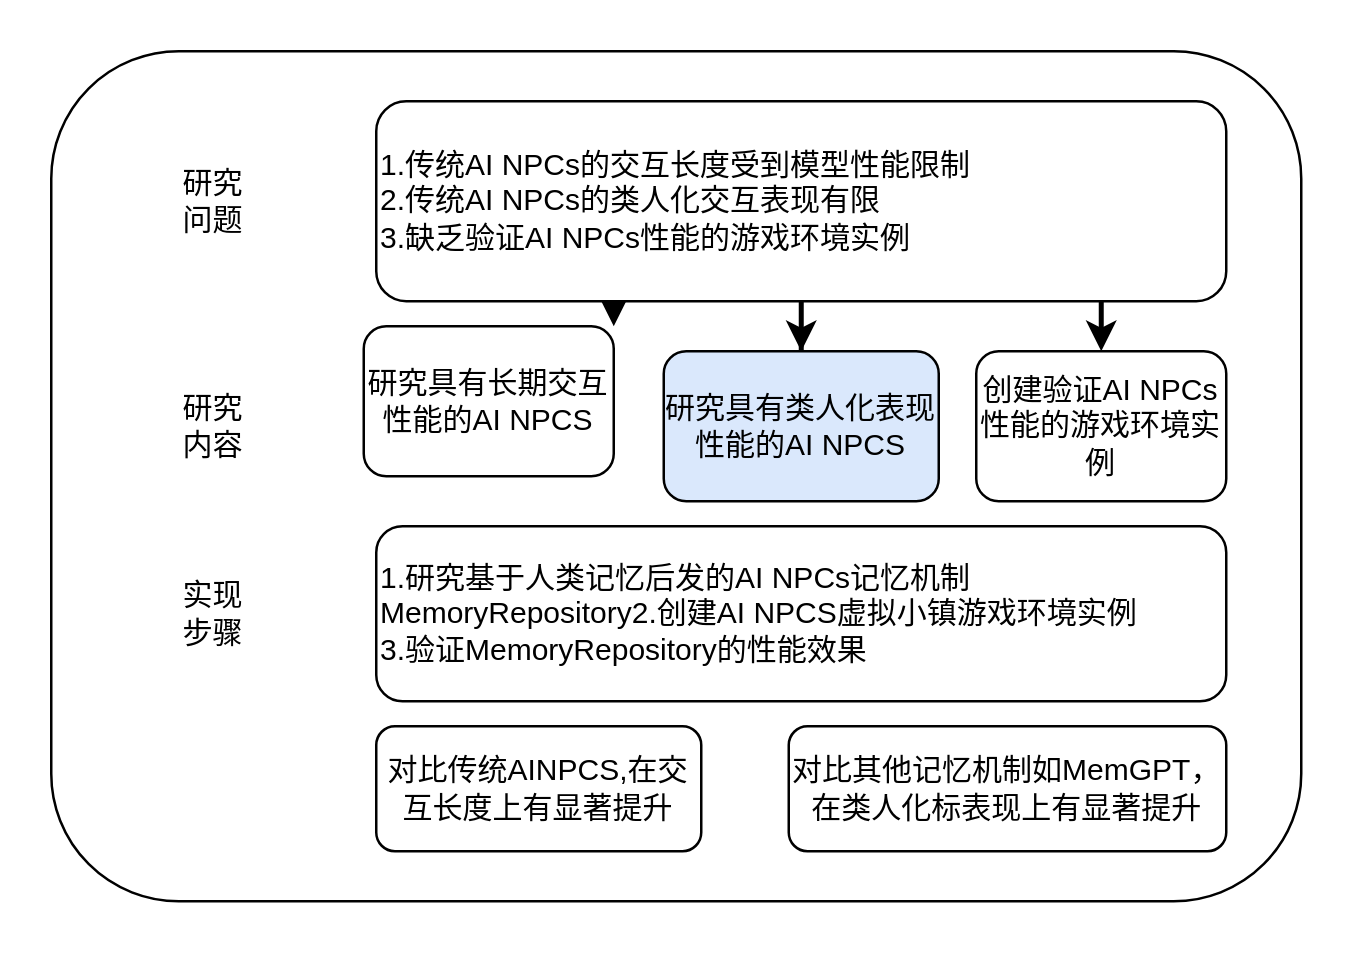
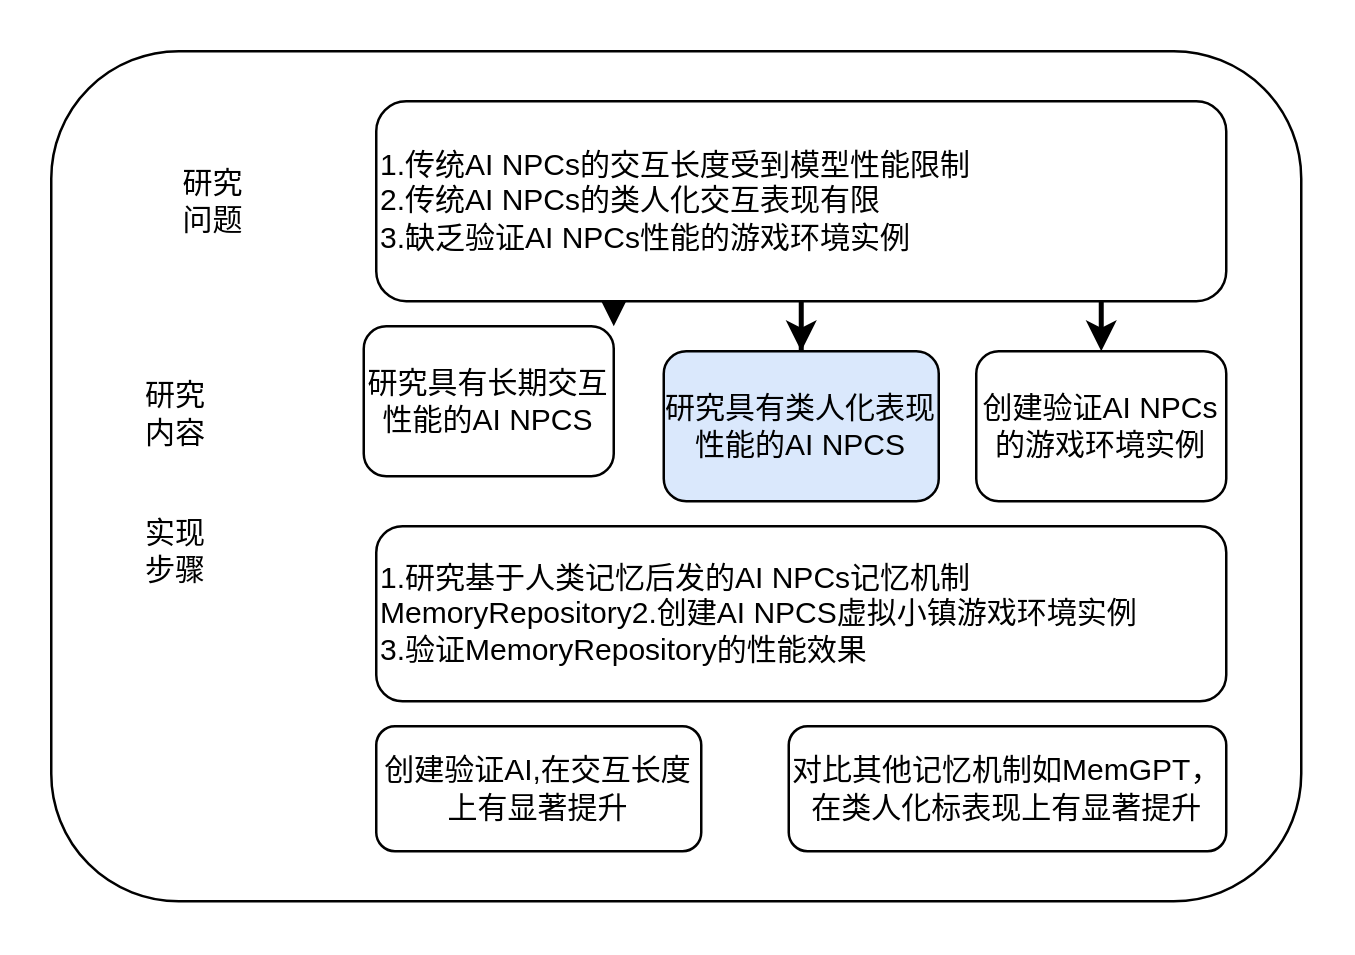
node "研究内容": moved (214, 426) -> (176, 414)
node "创建验证AI NPCs性能的游戏环境实例": label "创建验证AI NPCs性能的游戏环境实例" -> "创建验证AI NPCs的游戏环境实例"
node "实现步骤": moved (214, 614) -> (176, 551)
node "对比传统AINPCS,在交互长度上有显著提升": label "对比传统AINPCS,在交互长度上有显著提升" -> "创建验证AI,在交互长度上有显著提升"
